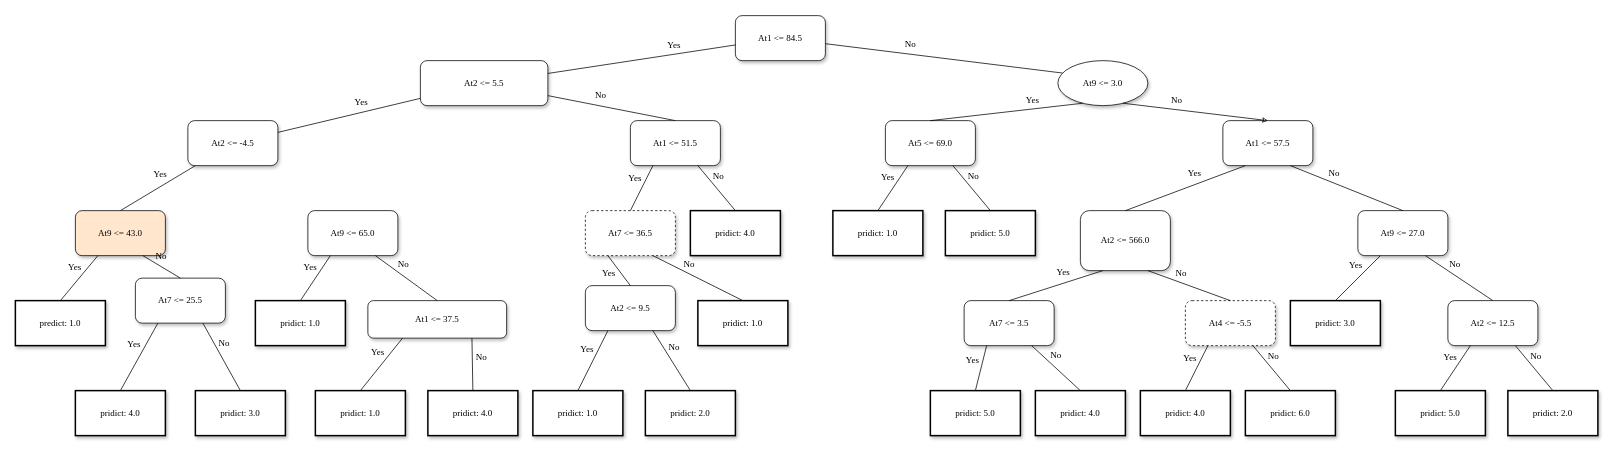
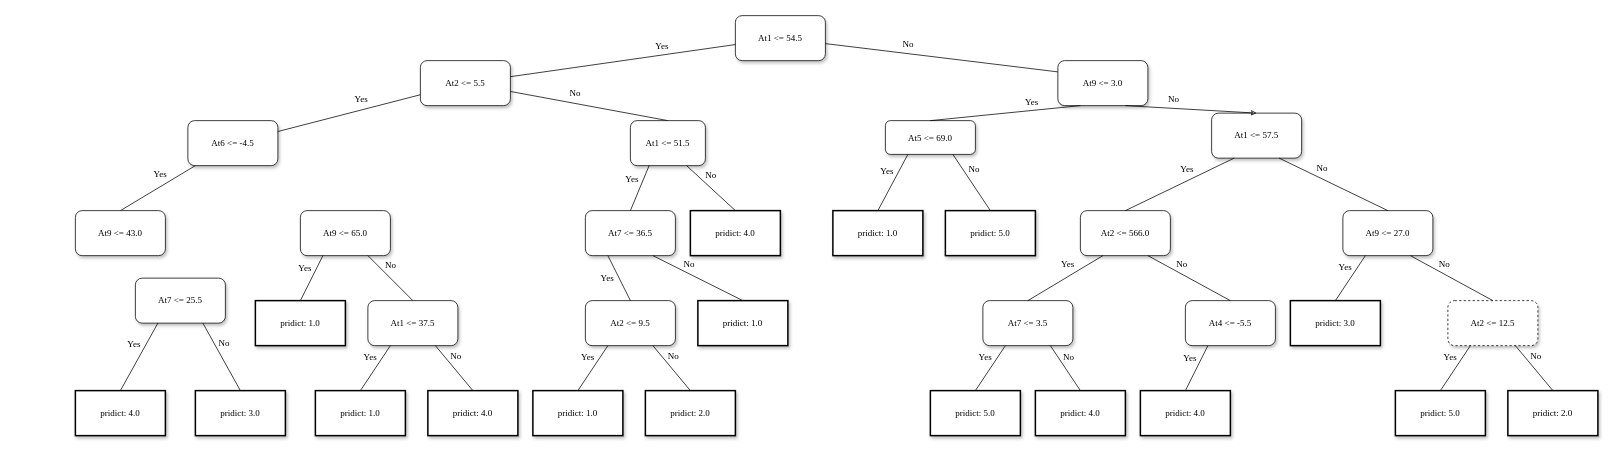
node "At1 <= 84.5": label "At1 <= 84.5" -> "At1 <= 54.5"
node "At2 <= 5.5": size 128x45 -> 90x45
node "At9 <= 3.0": shape ellipse -> rounded rectangle
node "At2 <= -4.5": label "At2 <= -4.5" -> "At6 <= -4.5"
node "At1 <= 51.5": size 90x45 -> 75x45
node "At5 <= 69.0": size 90x45 -> 90x34
node "At1 <= 57.5": moved (1268, 143) -> (1257, 135)
node "At9 <= 43.0": fillcolor #ffe6cc -> #ffffff
node "At9 <= 65.0": moved (353, 233) -> (345, 233)
node "At7 <= 36.5": style dashed -> solid
node "At9 <= 27.0": moved (1403, 233) -> (1388, 233)
node "At2 <= 566.0": size 90x60 -> 90x45
edge "At9 <= 43.0" -- "At7 <= 25.5": removed, label "No"
edge "At9 <= 43.0" -- "predict: 1.0": removed, label "Yes"
node "At2 <= 9.5": moved (630, 308) -> (630, 323)
node "At1 <= 37.5": size 139x38 -> 90x45
node "predict: 1.0": removed
node "At7 <= 3.5": moved (1009, 323) -> (1028, 323)
node "At4 <= -5.5": style dashed -> solid
node "At2 <= 12.5": style solid -> dashed
edge "At4 <= -5.5" -- "pridict: 6.0": removed, label "No"
node "pridict: 6.0": removed
